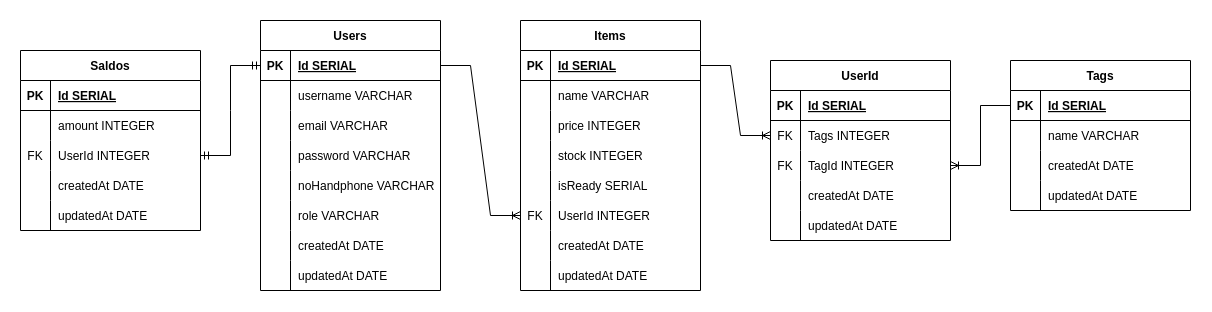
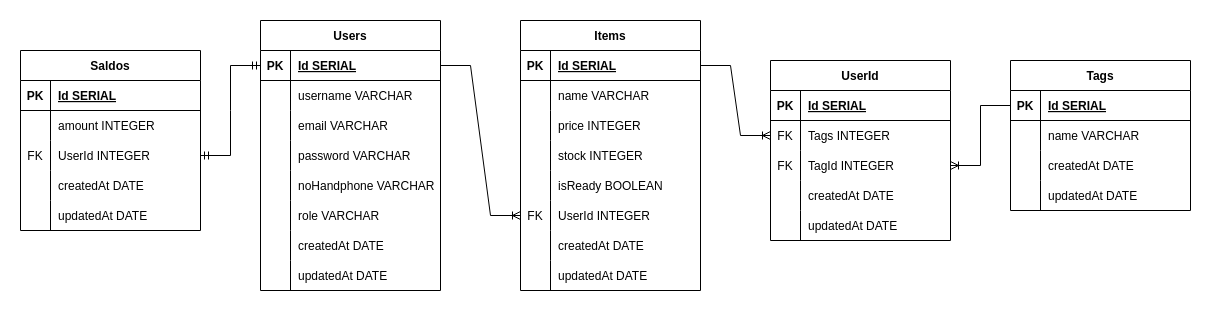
node "isReady SERIAL": label "isReady SERIAL" -> "isReady BOOLEAN"
